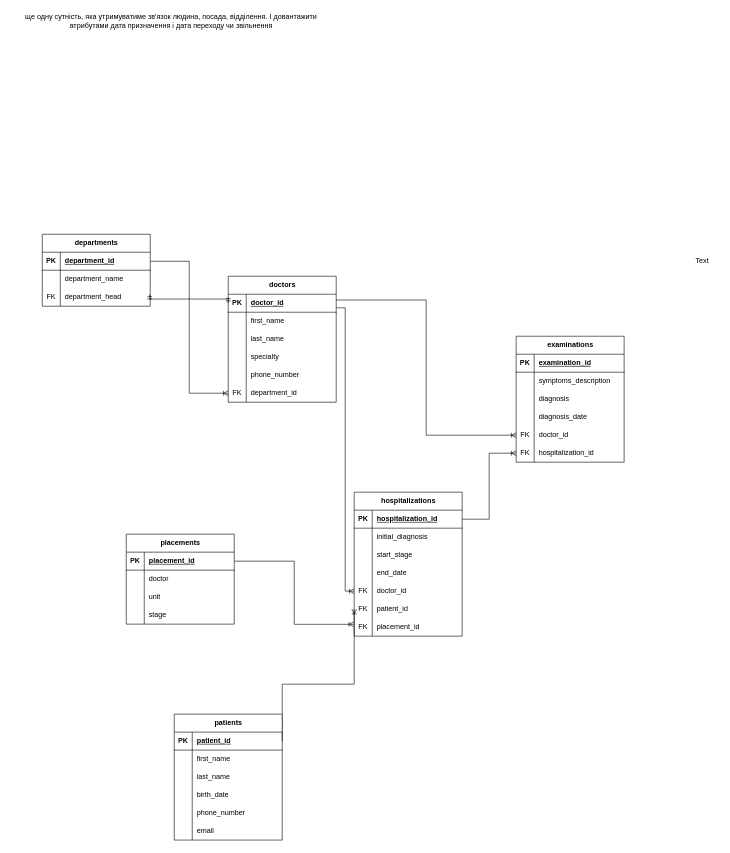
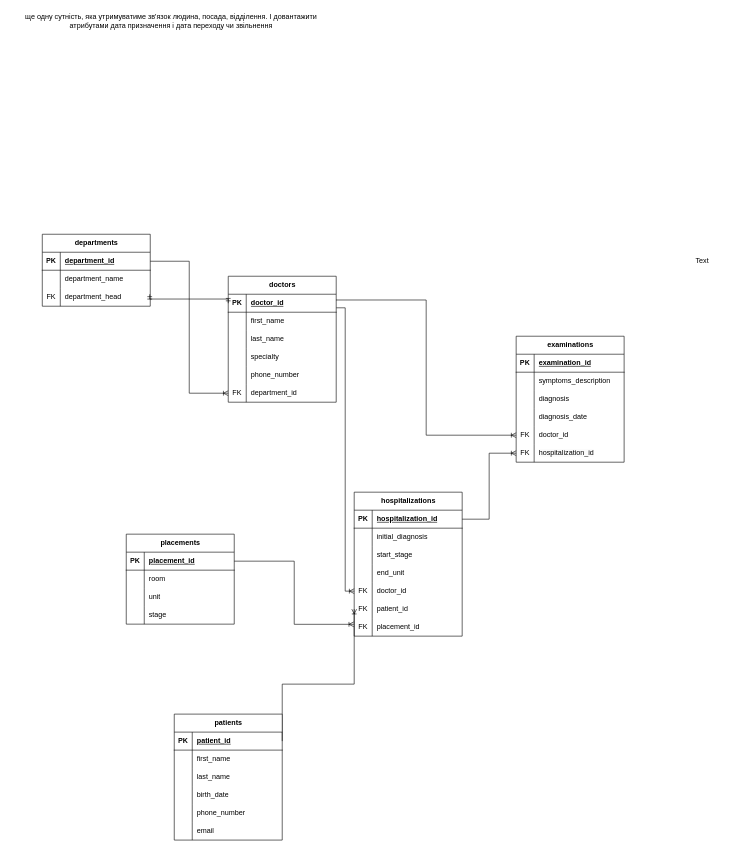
node "end_date": label "end_date" -> "end_unit"
node "doctor": label "doctor" -> "room"
